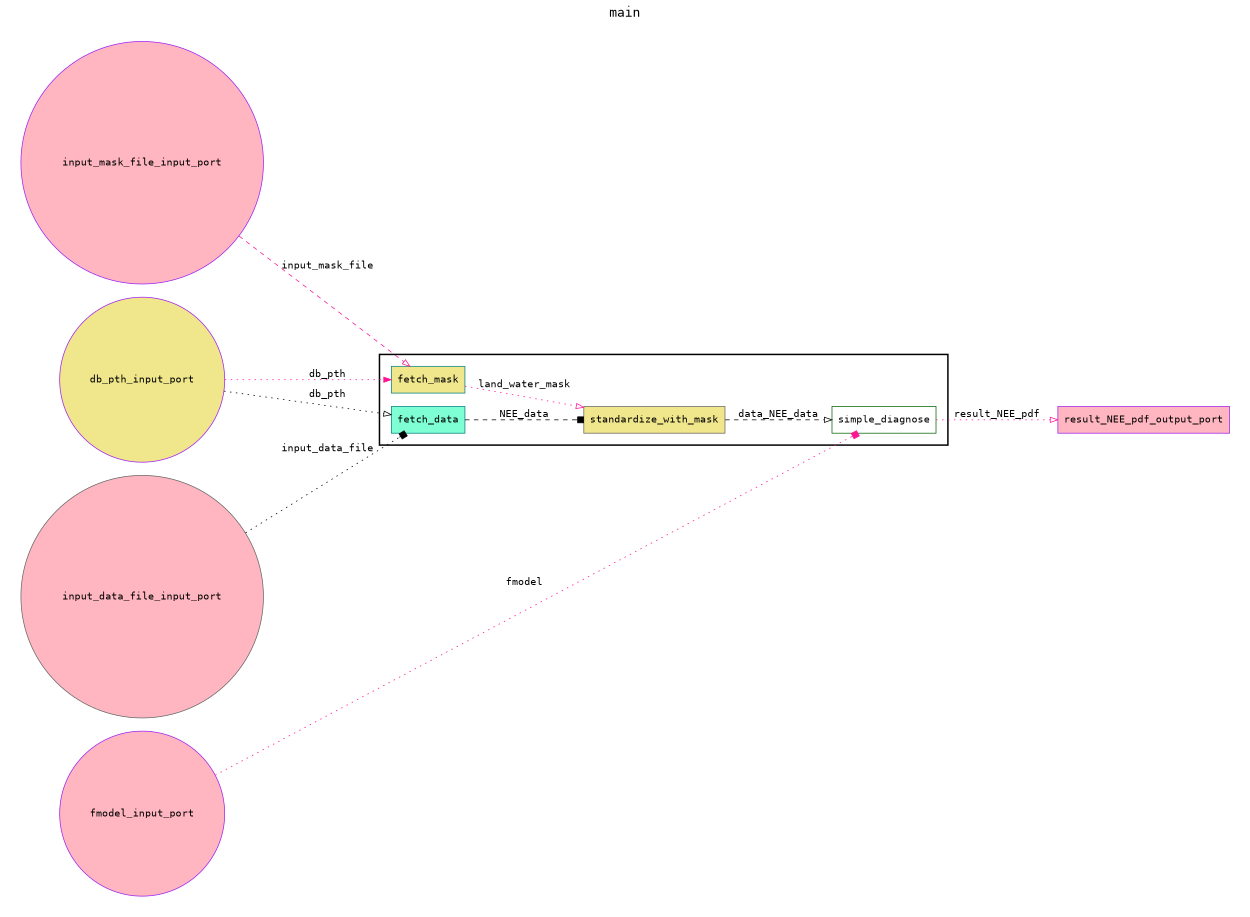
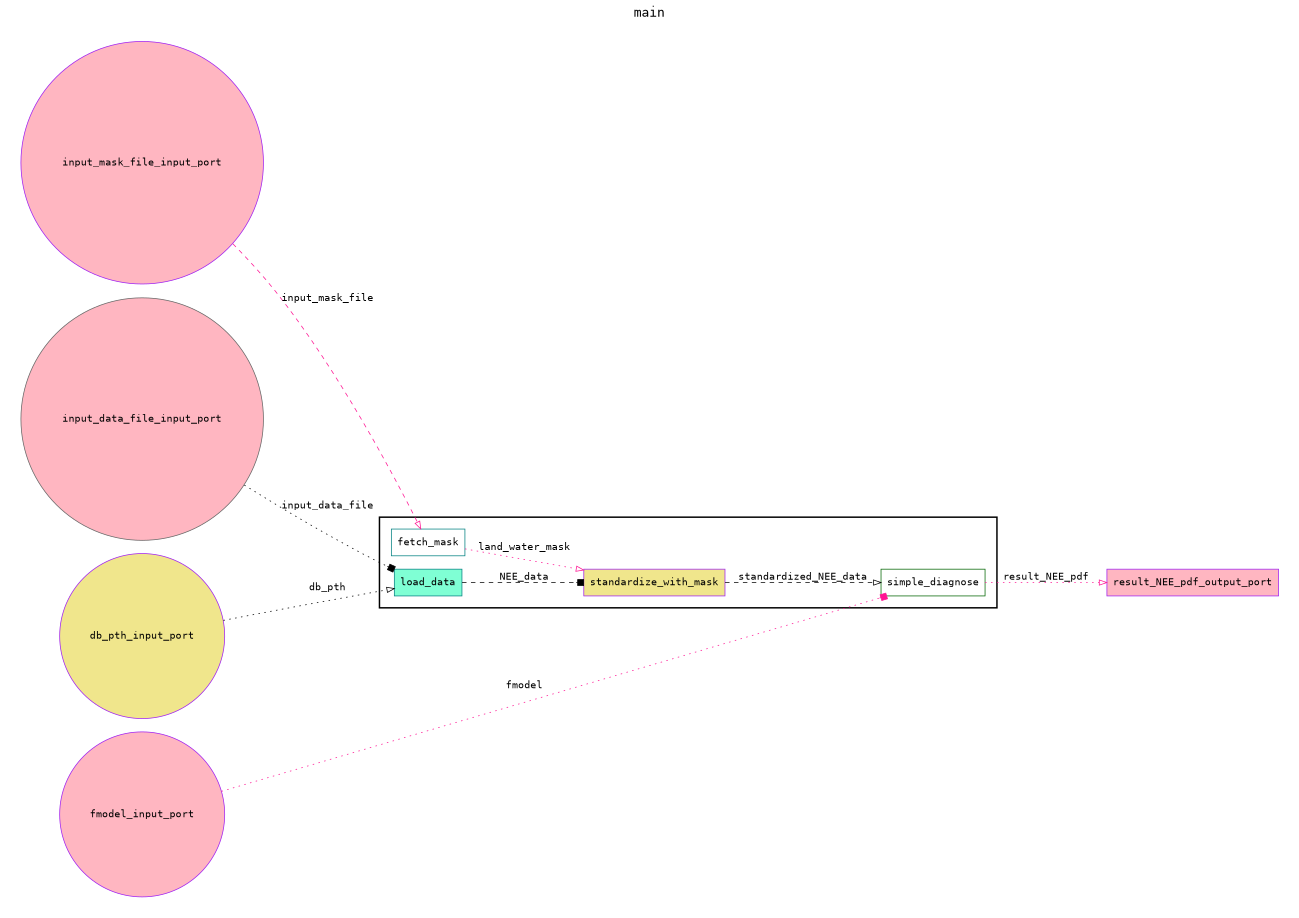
edge "db_pth_input_port" -> "fetch_mask": removed, label "db_pth"
node "fetch_mask": fillcolor khaki -> white
edge "standardize_with_mask" -> "simple_diagnose": label "data_NEE_data" -> "standardized_NEE_data"
node "fetch_data": label "fetch_data" -> "load_data"
node "standardize_with_mask": color gray40 -> purple
